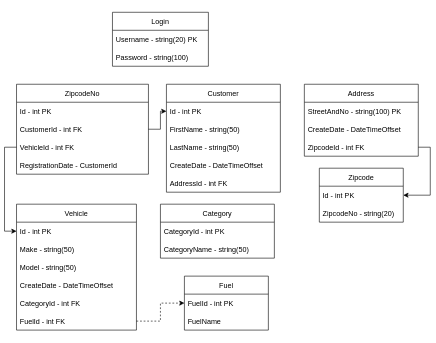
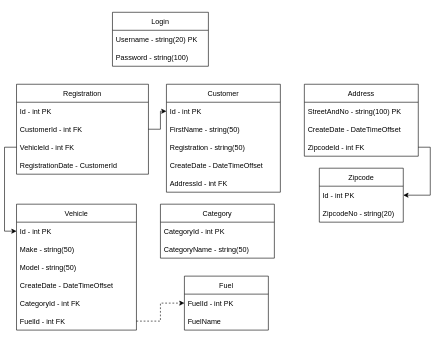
node "ZipcodeNo": label "ZipcodeNo" -> "Registration"
node "LastName - string(50)": label "LastName - string(50)" -> "Registration - string(50)"
